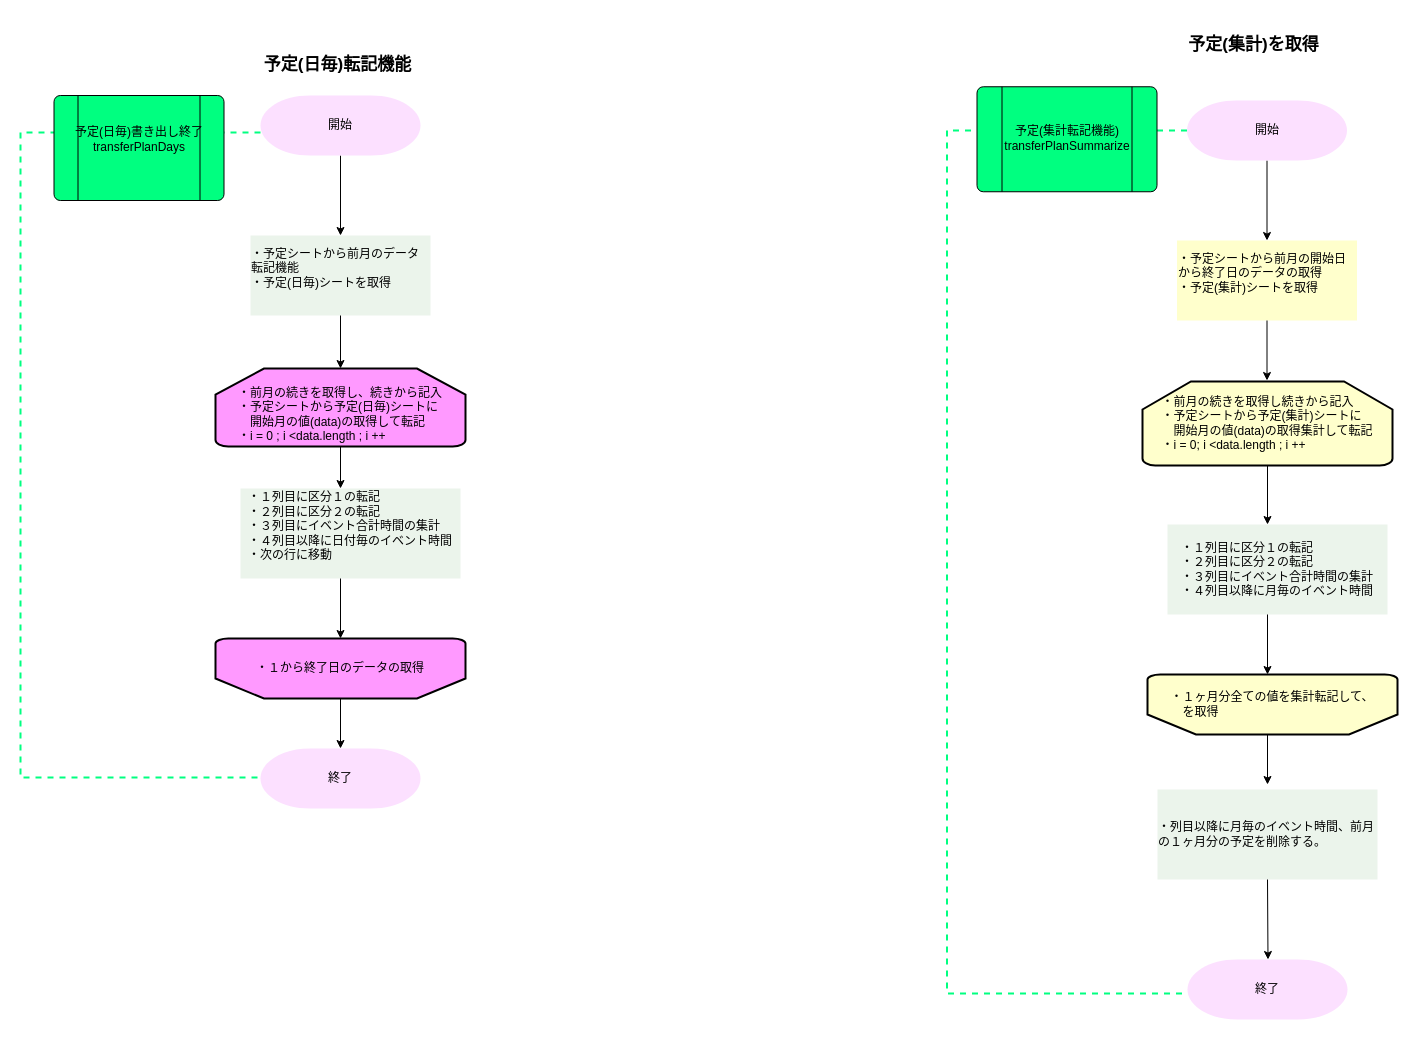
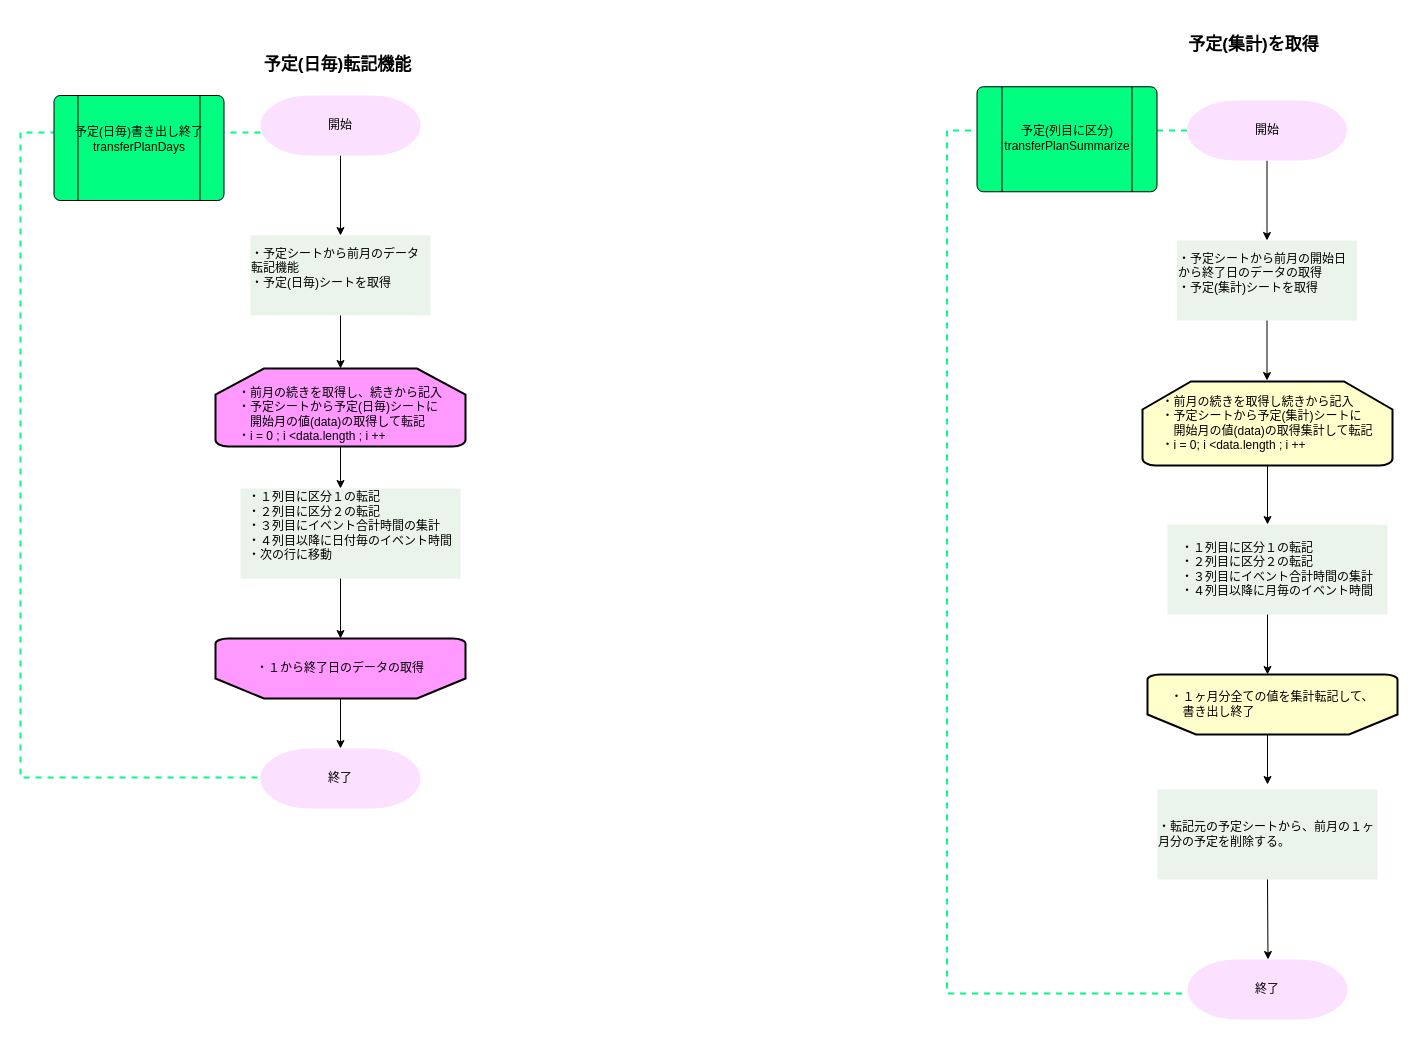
node "予定(集計転記機能) transferPlanSummarize": label "予定(集計転記機能) transferPlanSummarize" -> "予定(列目に区分) transferPlanSummarize"
node "・予定シートから前月の開始日 から終了日のデータの取得 ・予定(集計)シートを取得": fillcolor #ffffcc -> #ebf4eb
node "・１ヶ月分全ての値を集計転記して、 を取得": label "・１ヶ月分全ての値を集計転記して、 を取得" -> "・１ヶ月分全ての値を集計転記して、 書き出し終了"
node "・列目以降に月毎のイベント時間、前月の１ヶ月分の予定を削除する。": label "・列目以降に月毎のイベント時間、前月の１ヶ月分の予定を削除する。" -> "・転記元の予定シートから、前月の１ヶ月分の予定を削除する。"
